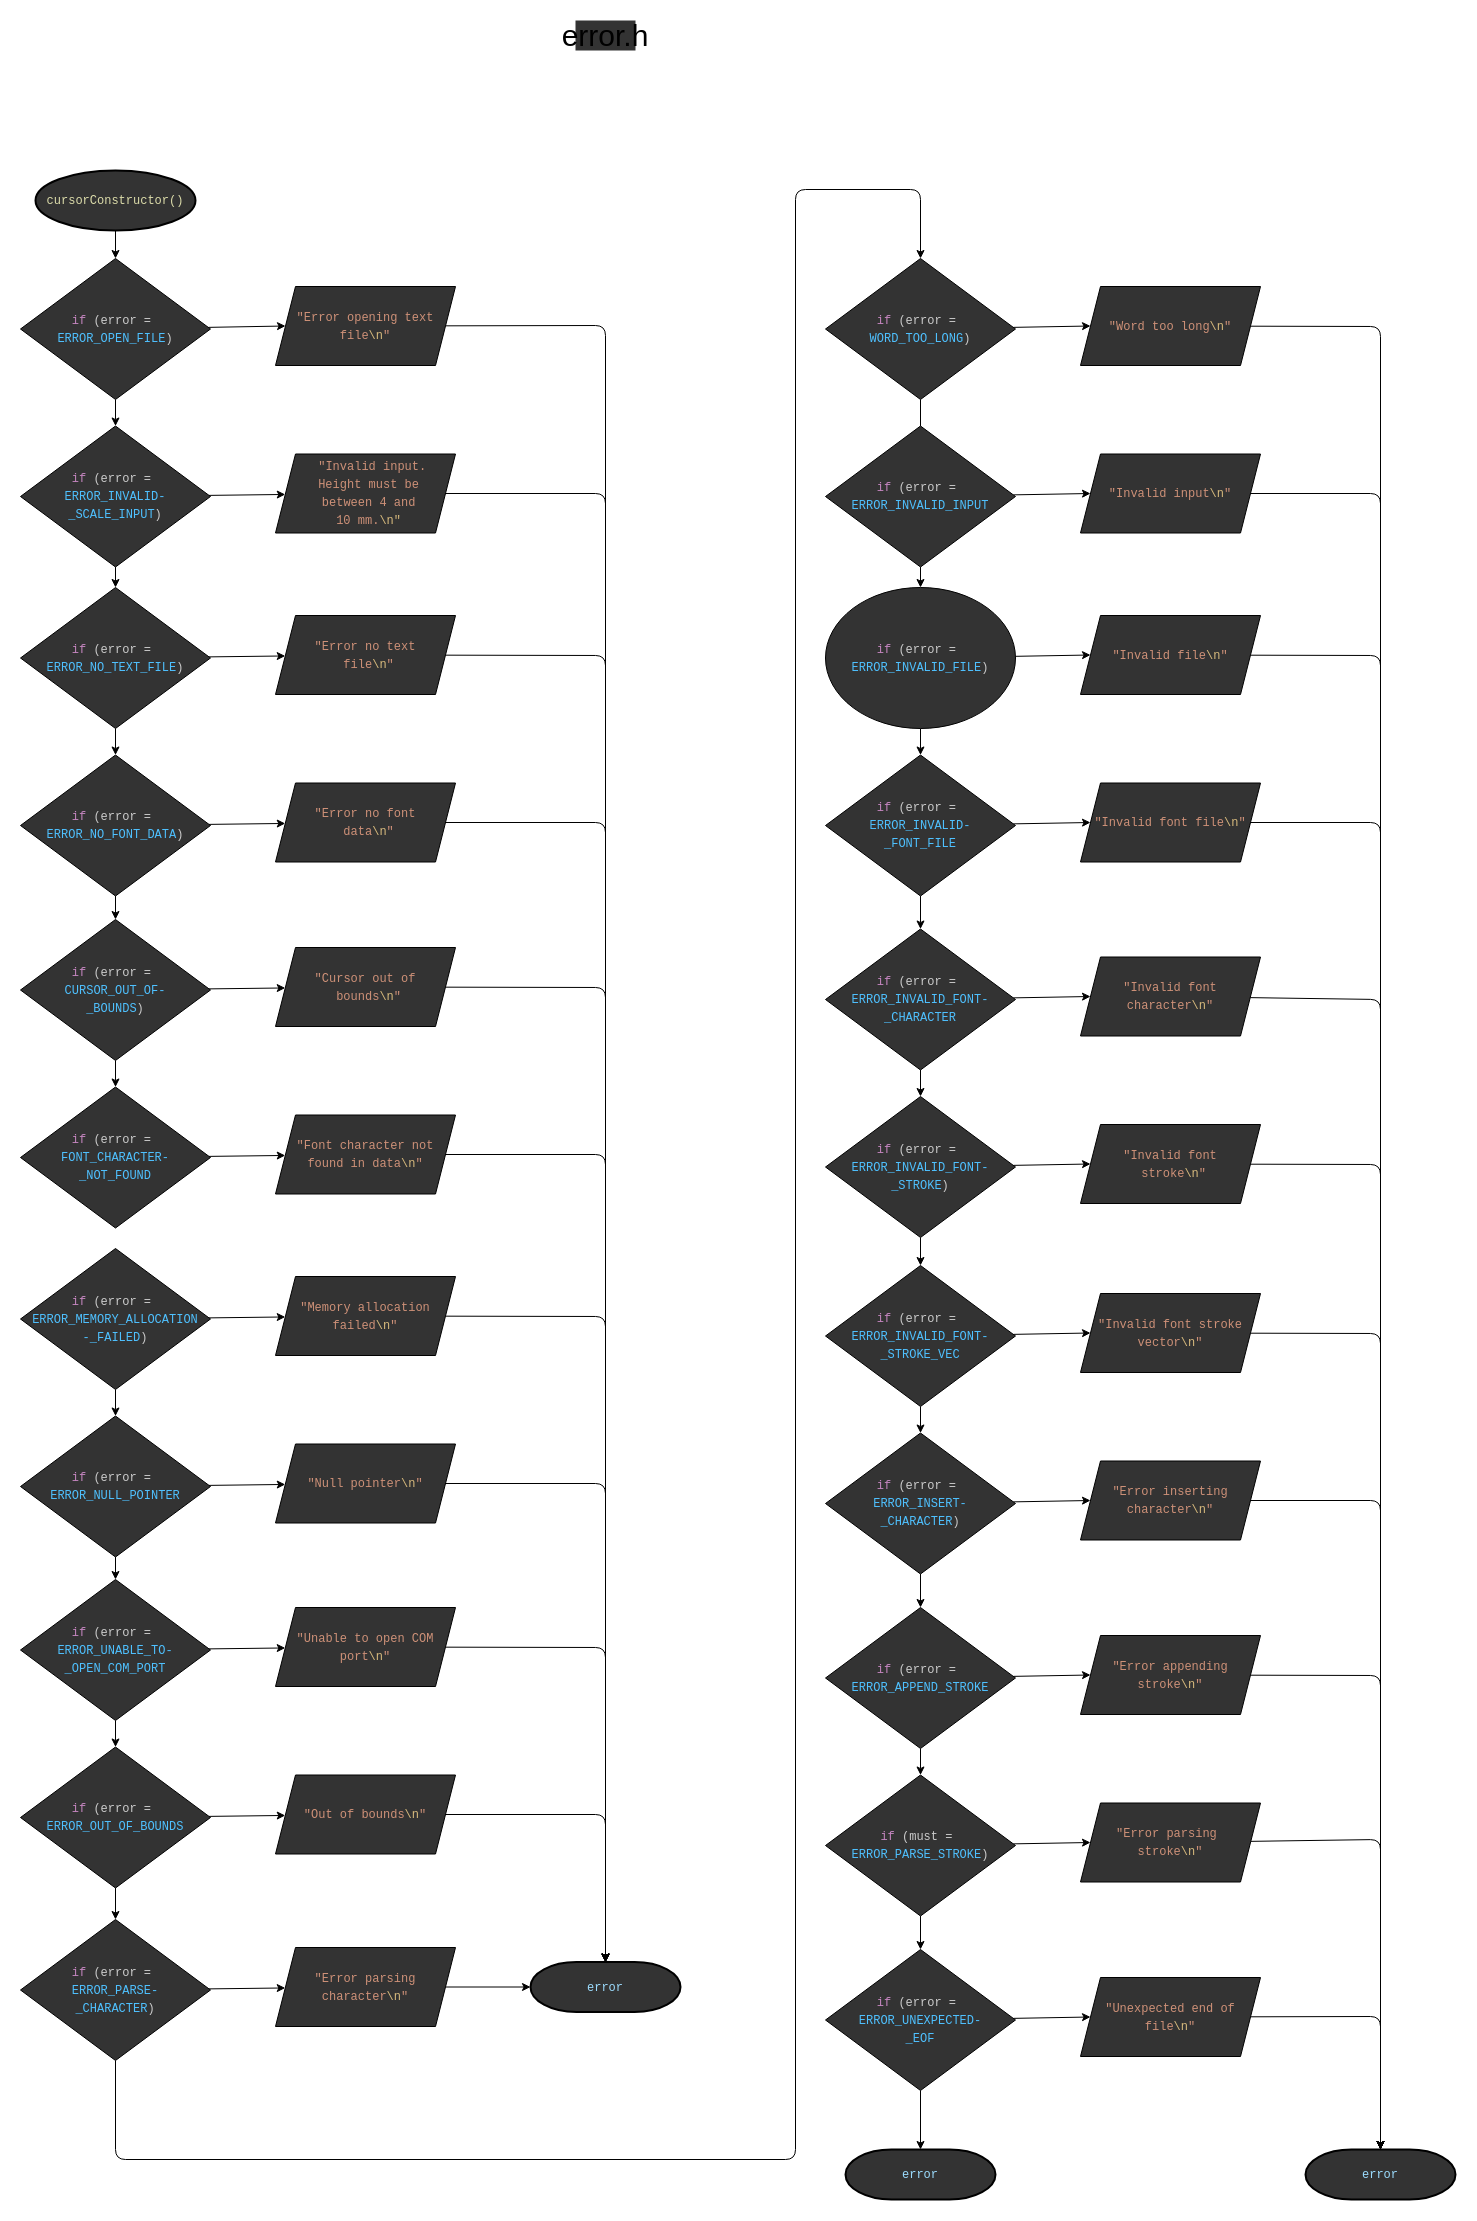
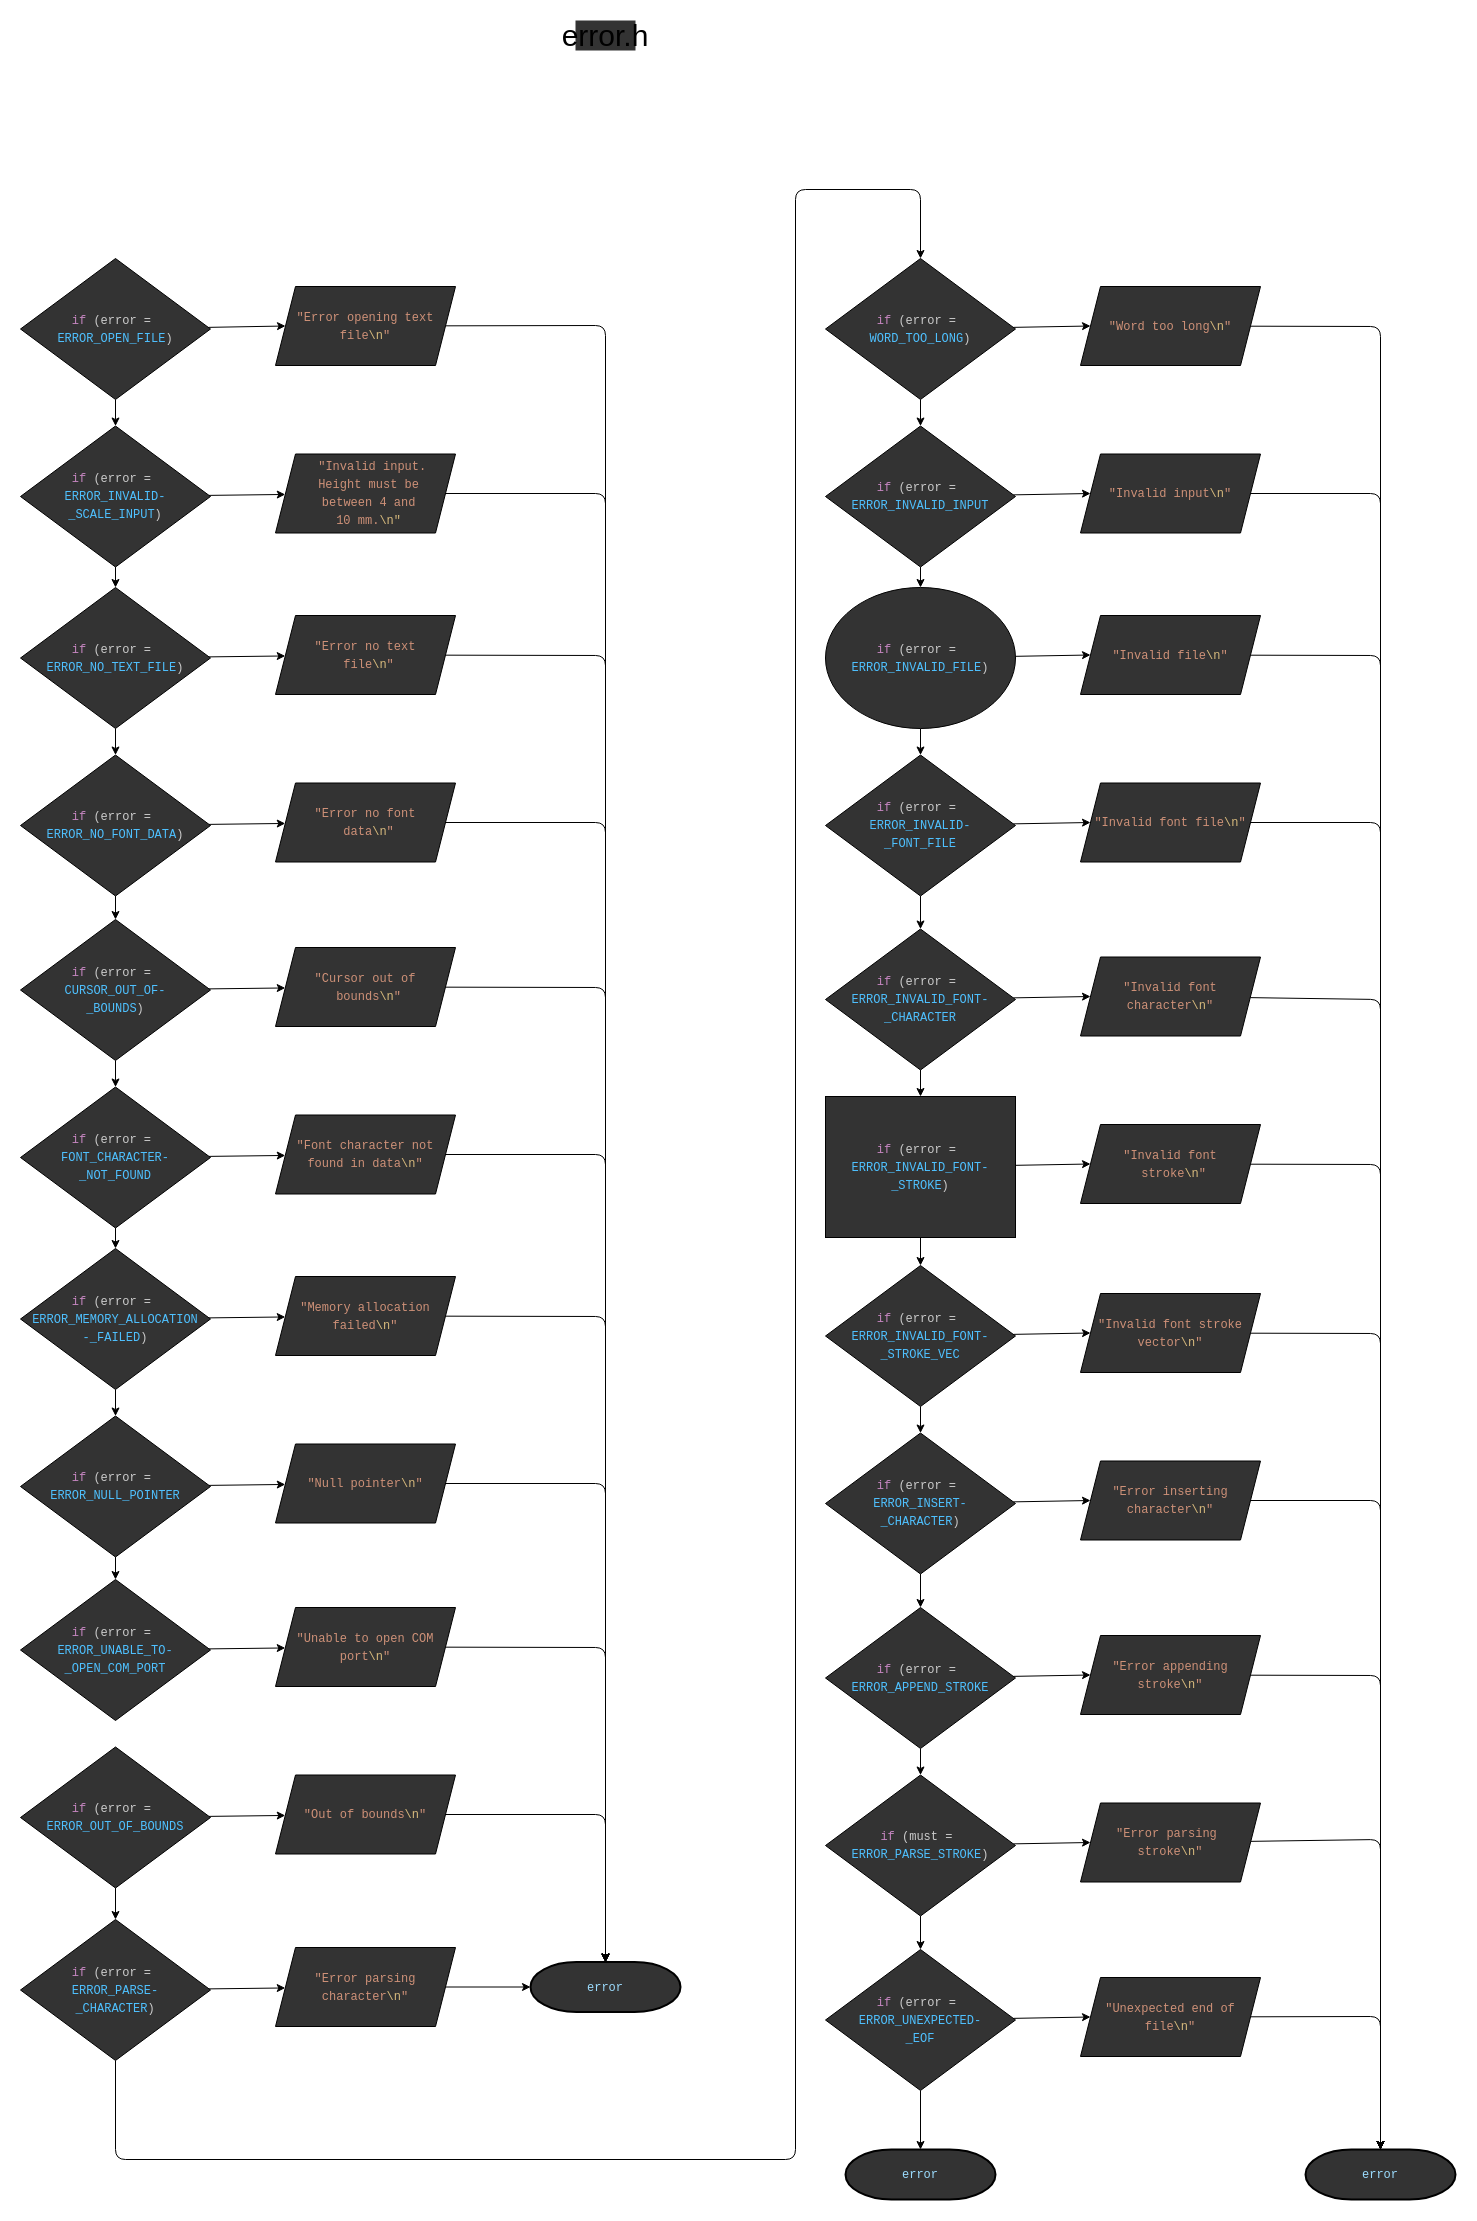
node "cursorConstructor()": removed
edge "cursorConstructor()" -> "if (error = ERROR_OPEN_FILE)": removed
edge "if (error = WORD_TOO_LONG)" -- "if (error = ERROR_INVALID_INPUT": arrowhead none -> classic
node "if (error = ERROR_INVALID_FONT- _STROKE)": shape diamond -> rectangle
edge "if (error = FONT_CHARACTER- _NOT_FOUND" -> "if (error = ERROR_MEMORY_ALLOCATION -_FAILED)": added
edge "if (error = ERROR_UNABLE_TO- _OPEN_COM_PORT" -> "if (error = ERROR_OUT_OF_BOUNDS": removed
